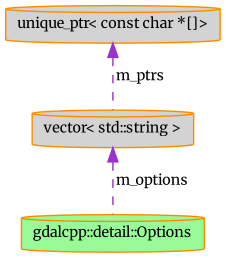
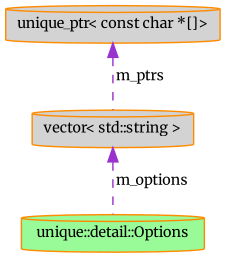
node "gdalcpp::detail::Options": label "gdalcpp::detail::Options" -> "unique::detail::Options"
